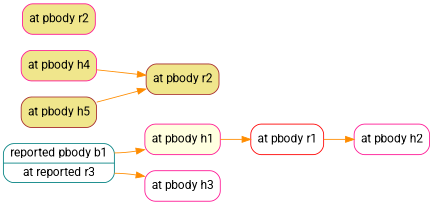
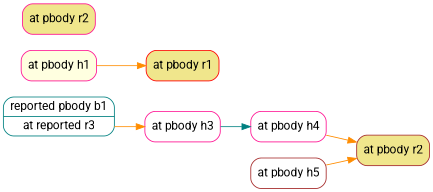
node "at pbody h4": fillcolor khaki -> white
node "at pbody h5": fillcolor khaki -> white
edge "at pbody h3" -> "at pbody h4": added
node "at pbody r1": fillcolor white -> khaki
node "at pbody h2": removed
edge "reported pbody b1" -> "at pbody h1": removed
